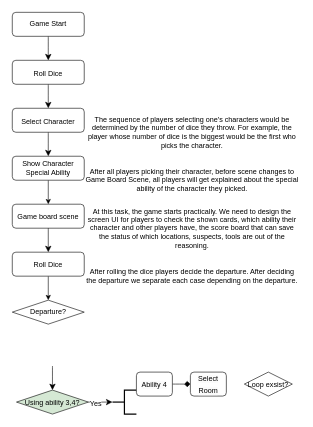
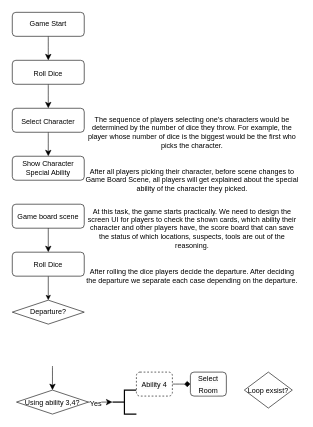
edge "Show Character Special Ability" -> "Game board scene": removed
node "Ability 4": style solid -> dashed
node "Loop exsist?": size 48x24 -> 48x36
node "Using ability 3,4?": fillcolor #d5e8d4 -> #ffffff
